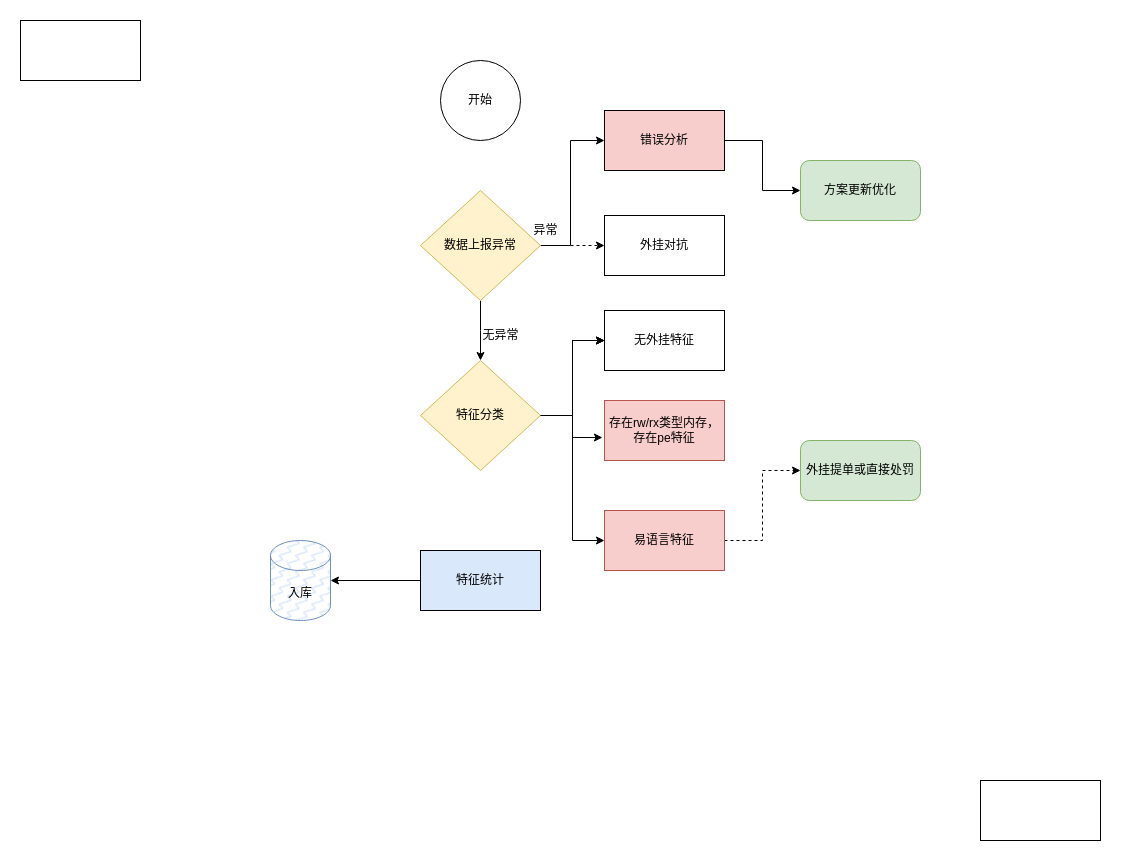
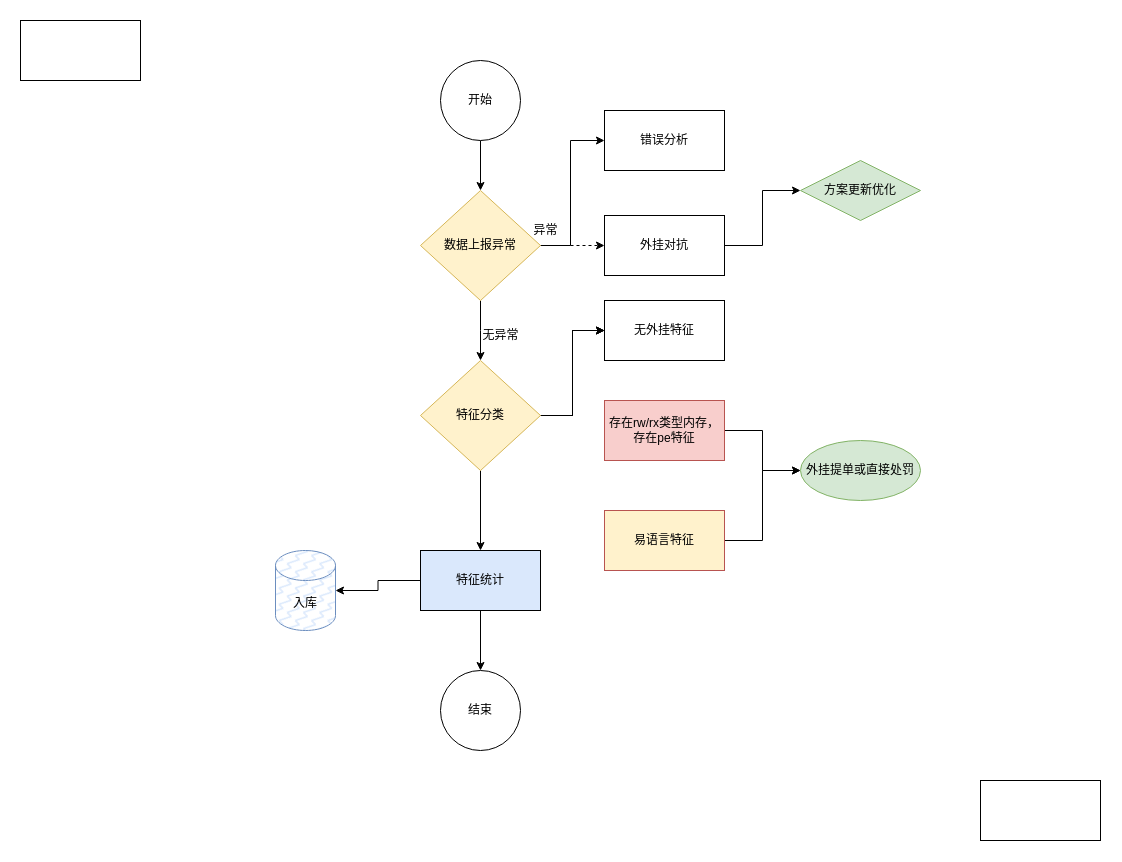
node "错误分析": fillcolor #f8cecc -> #ffffff
edge "错误分析" -> "方案更新优化": removed
edge "开始" -> "数据上报异常": added
node "方案更新优化": shape rounded rectangle -> diamond
edge "外挂对抗" -> "方案更新优化": added
node "无外挂特征": moved (665, 341) -> (665, 331)
edge "存在rw/rx类型内存，存在pe特征" -> "外挂提单或直接处罚": added
edge "特征分类" -> "存在rw/rx类型内存，存在pe特征": removed
node "外挂提单或直接处罚": shape rounded rectangle -> ellipse
edge "特征分类" -> "易语言特征": removed
edge "特征分类" -> "特征统计": added
edge "易语言特征" -> "外挂提单或直接处罚": style dashed -> solid
node "易语言特征": fillcolor #f8cecc -> #fff2cc
node "入库": moved (301, 581) -> (306, 591)
edge "特征统计" -> "结束": added
node "结束": added
